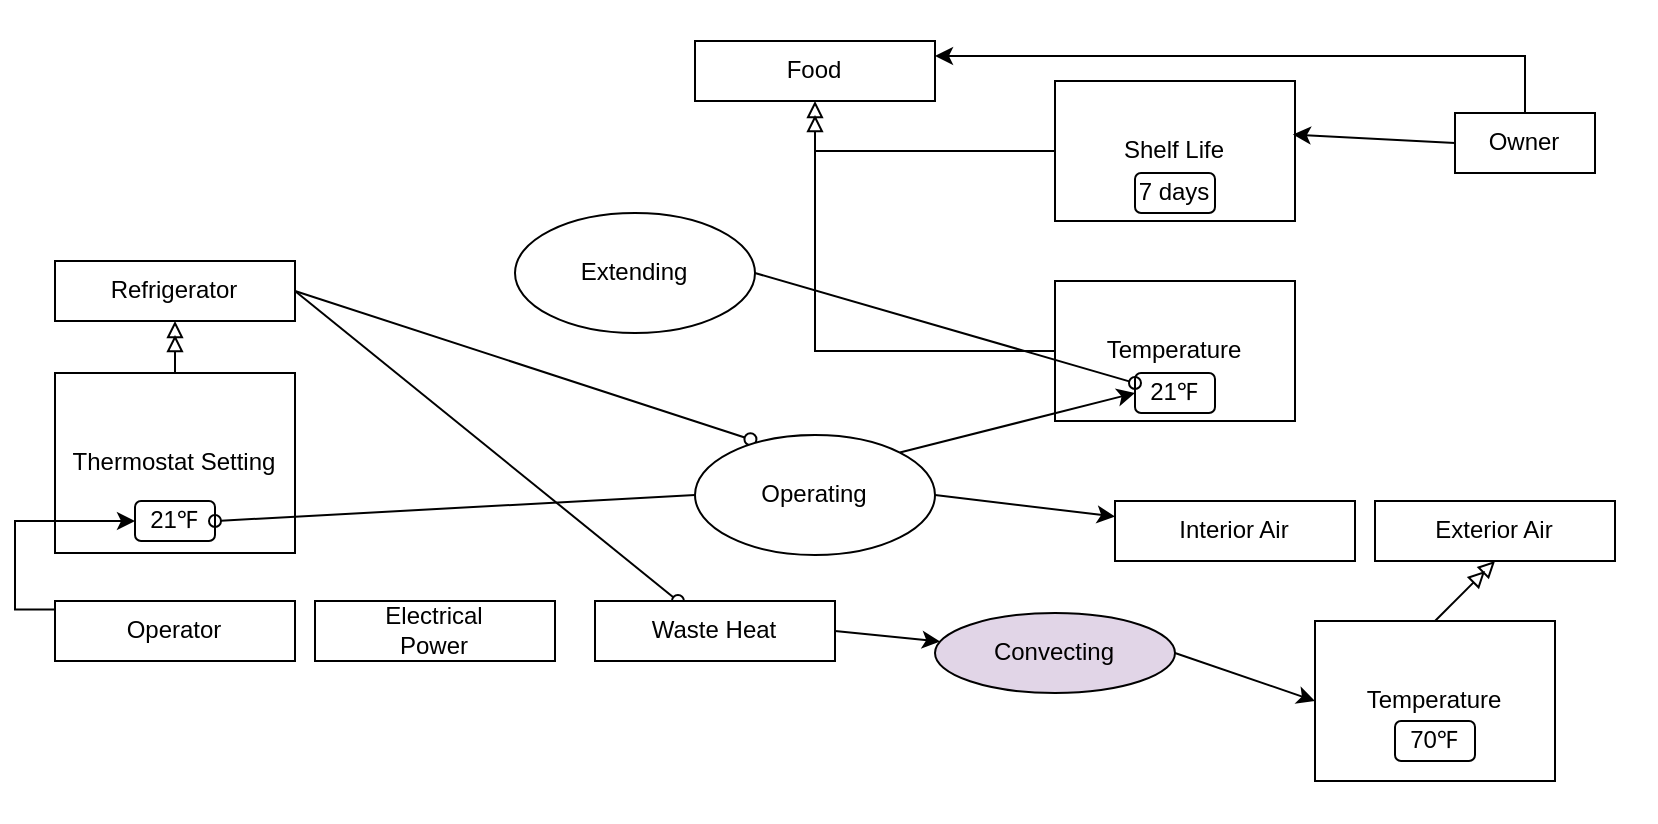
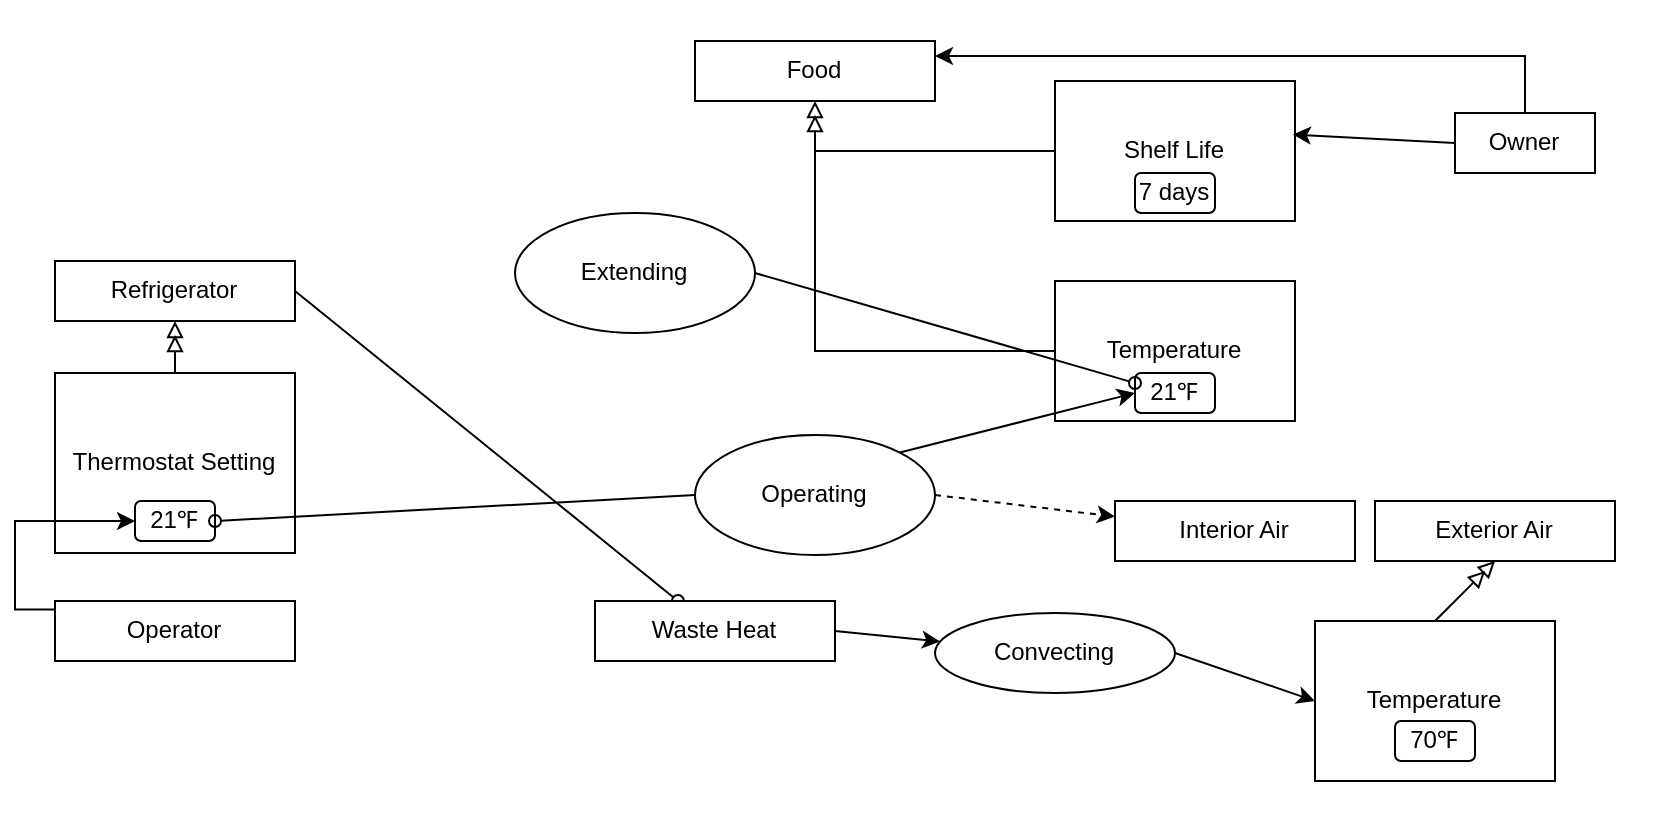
edge "Refrigerator" -> "Operating": removed
edge "Operating" -> "Interior Air": style solid -> dashed
node "Electrical Power": removed
node "Convecting": fillcolor #e1d5e7 -> #ffffff
